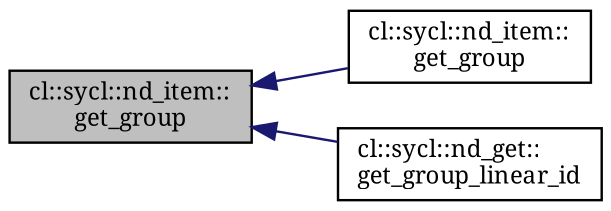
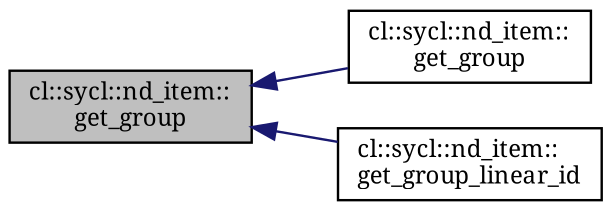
node "cl::sycl::nd_get:: get_group_linear_id": label "cl::sycl::nd_get:: get_group_linear_id" -> "cl::sycl::nd_item:: get_group_linear_id"
